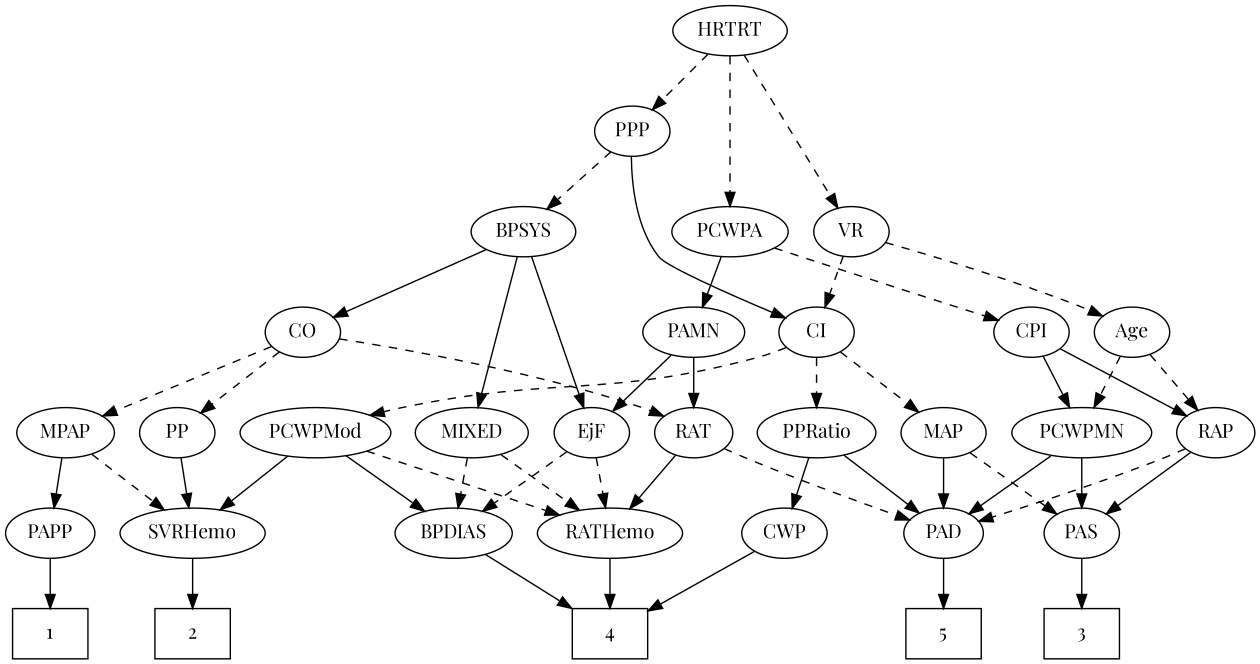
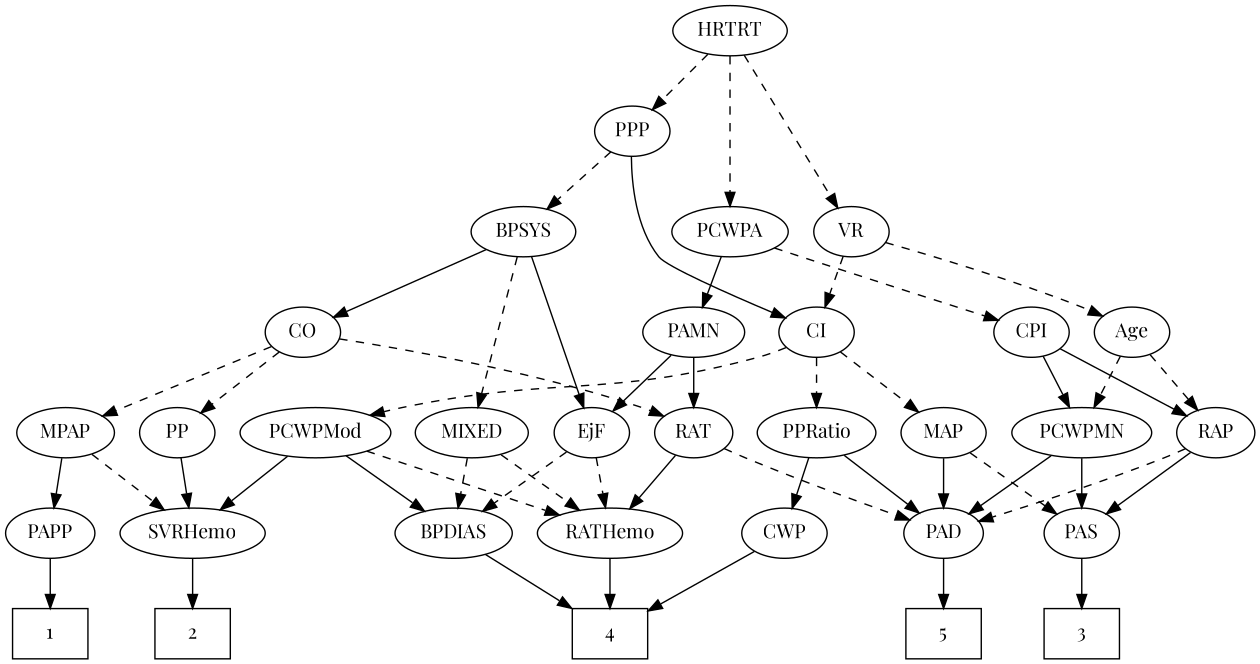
edge "BPSYS" -> "MIXED": style solid -> dashed
